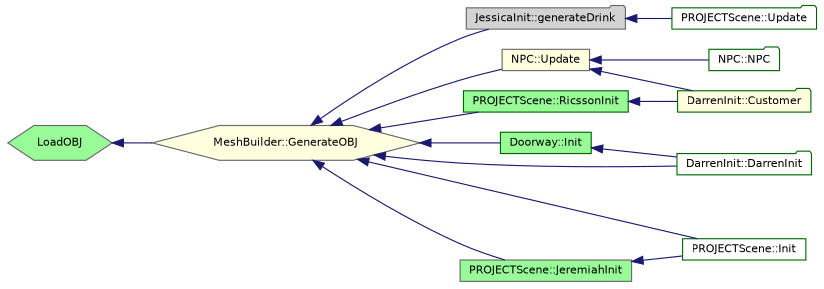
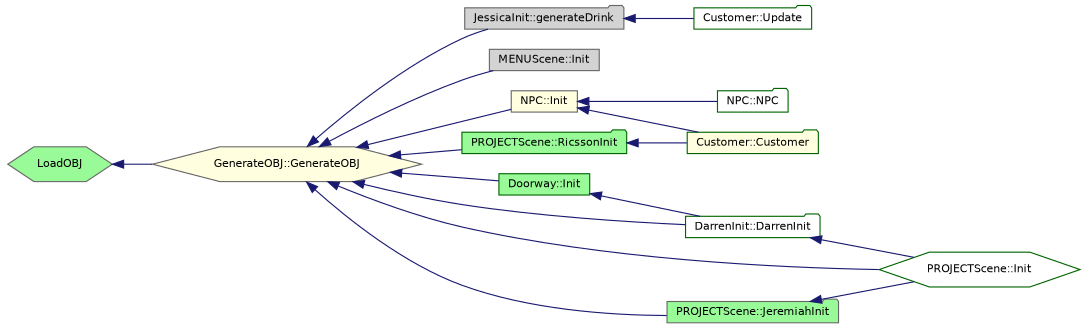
node "PROJECTScene::Update": label "PROJECTScene::Update" -> "Customer::Update"
node "MENUScene::Init": added
node "NPC::Update": label "NPC::Update" -> "NPC::Init"
node "PROJECTScene::RicssonInit": shape box -> folder
node "DarrenInit::Customer": label "DarrenInit::Customer" -> "Customer::Customer"
node "MeshBuilder::GenerateOBJ": label "MeshBuilder::GenerateOBJ" -> "GenerateOBJ::GenerateOBJ"
node "PROJECTScene::Init": shape box -> hexagon
edge "PROJECTScene::Init" -> "DarrenInit::DarrenInit": added
node "PROJECTScene::JeremiahInit": shape box -> folder
